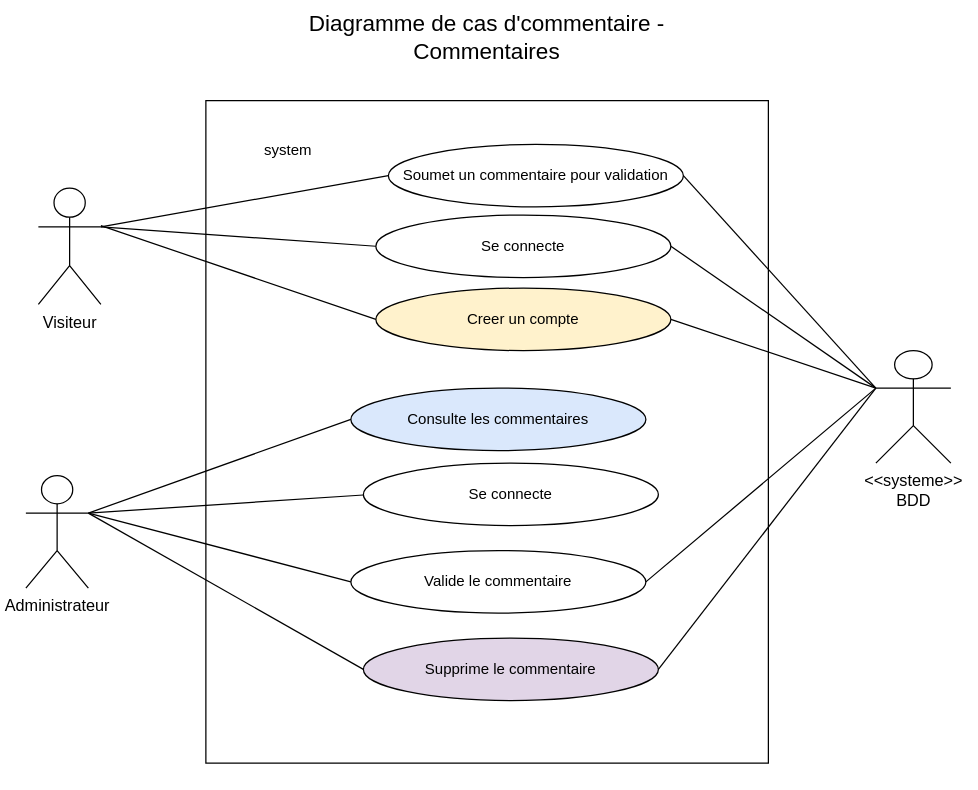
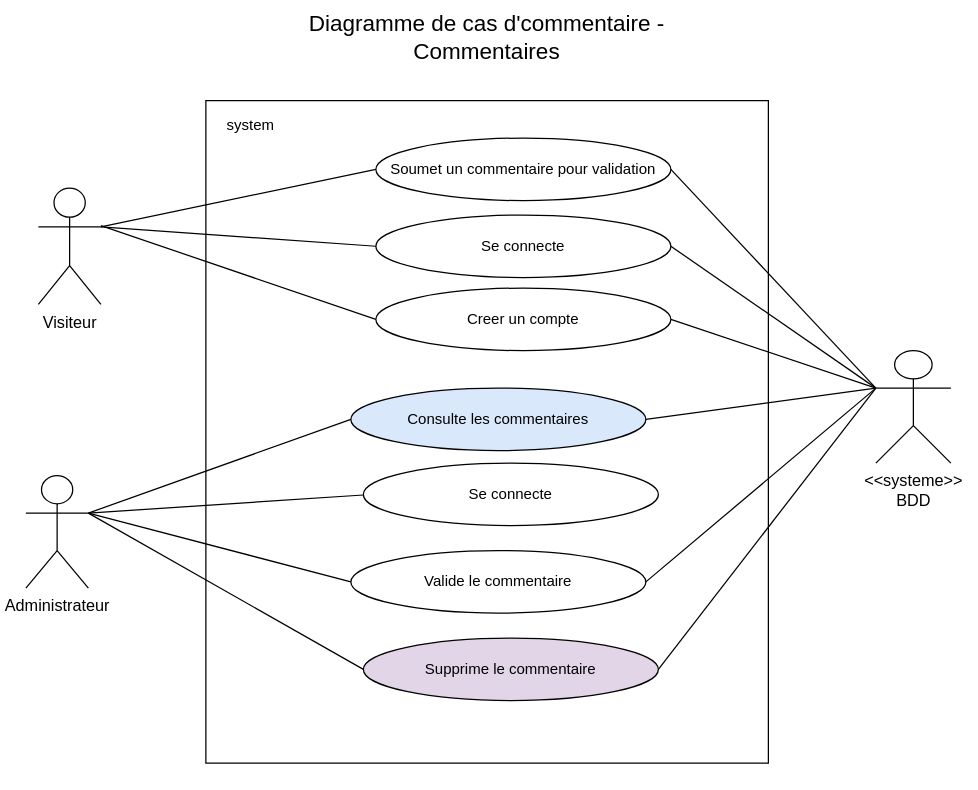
node "system": moved (288, 151) -> (251, 126)
node "Soumet un commentaire pour validation": moved (536, 176) -> (523, 169)
node "Creer un compte": fillcolor #fff2cc -> #ffffff
edge "<<systeme>> BDD" -- "Consulte les commentaires": added
